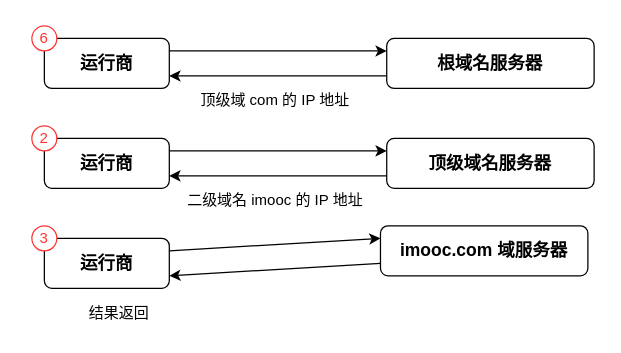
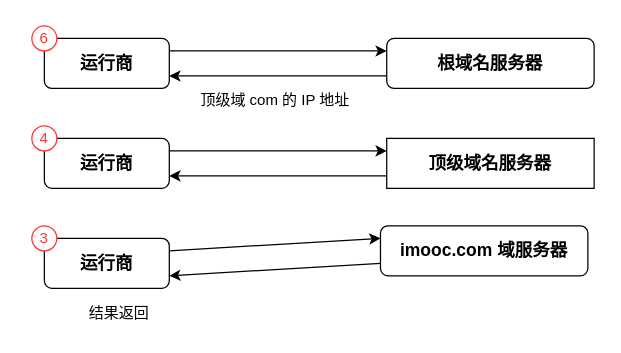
node "2": label "2" -> "4"
node "顶级域名服务器": shape rounded rectangle -> rectangle
node "二级域名 imooc 的 IP 地址": removed
